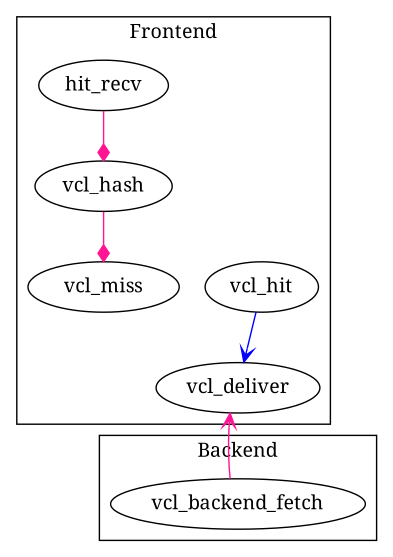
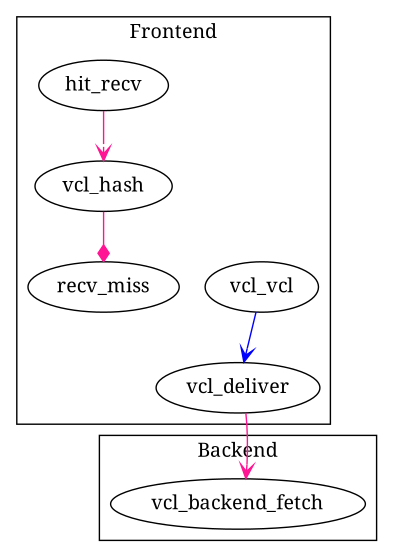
edge "hit_recv" -> "vcl_hash": arrowhead diamond -> vee
node "vcl_miss": label "vcl_miss" -> "recv_miss"
node "vcl_hit": label "vcl_hit" -> "vcl_vcl"
edge "vcl_backend_fetch" -> "vcl_deliver": reversed
